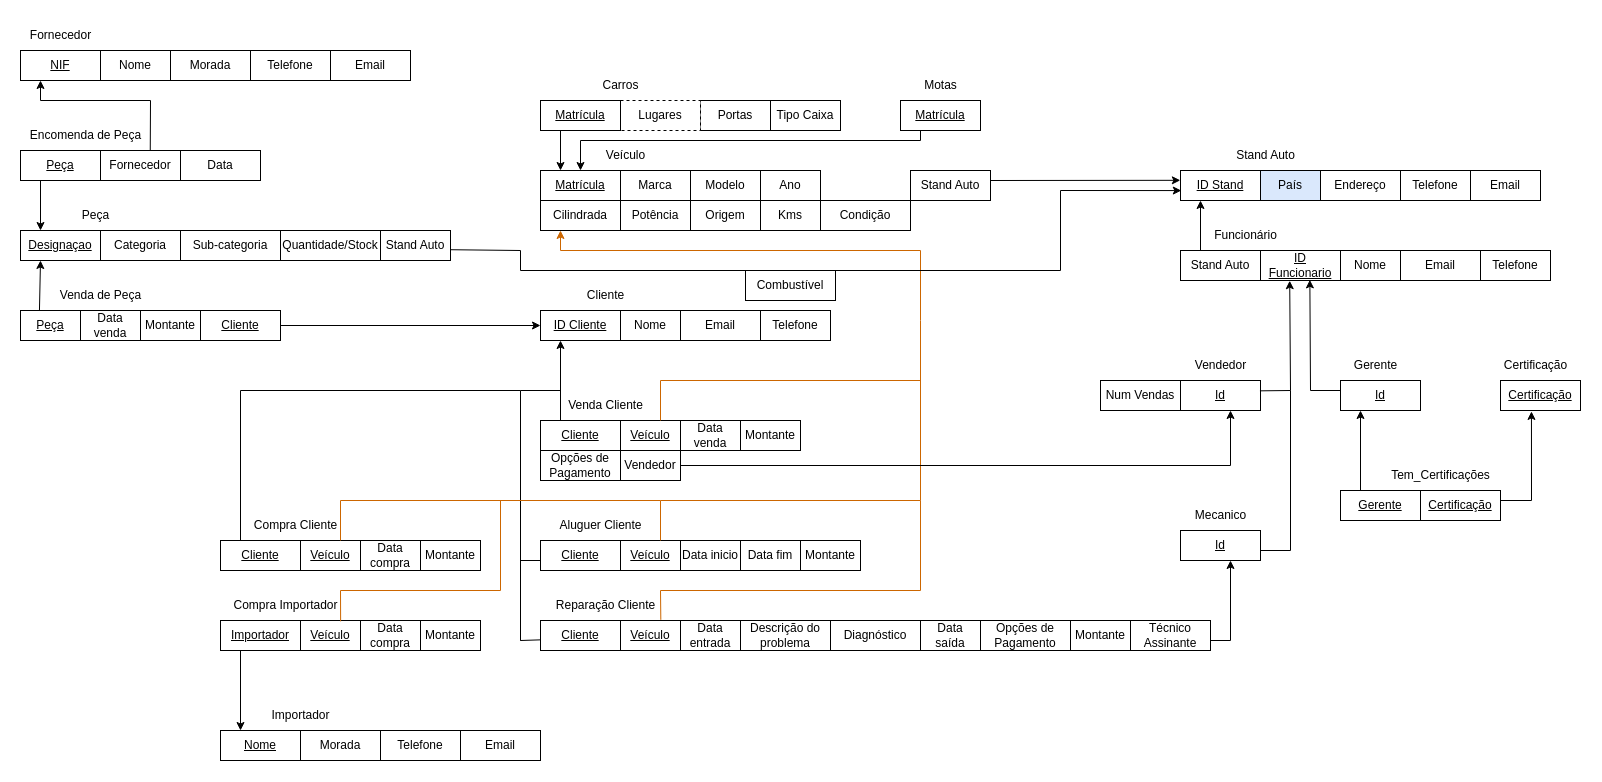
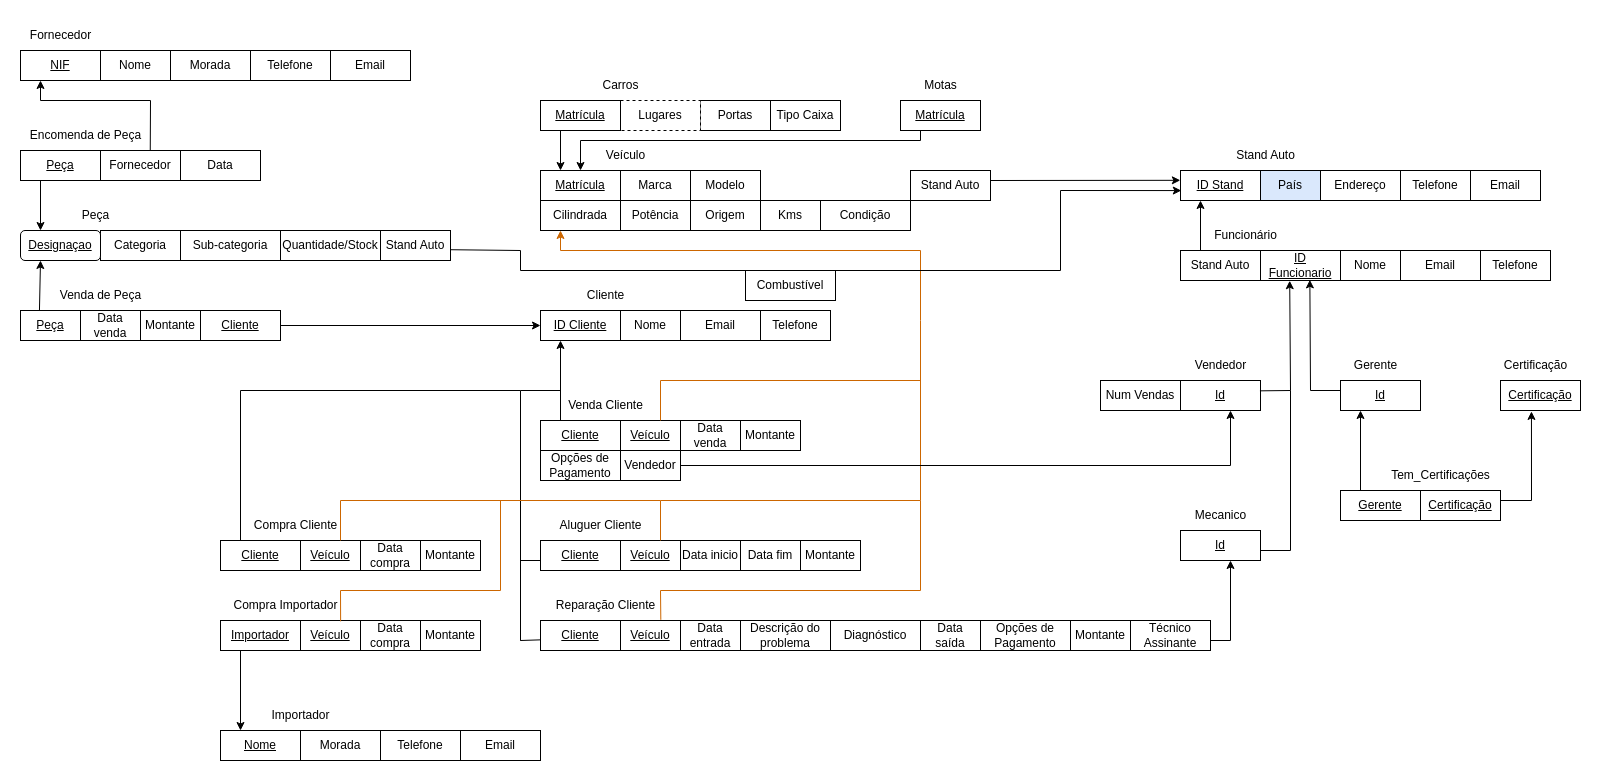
node "Ano": removed
node "Designaçao": shape rectangle -> rounded rectangle
